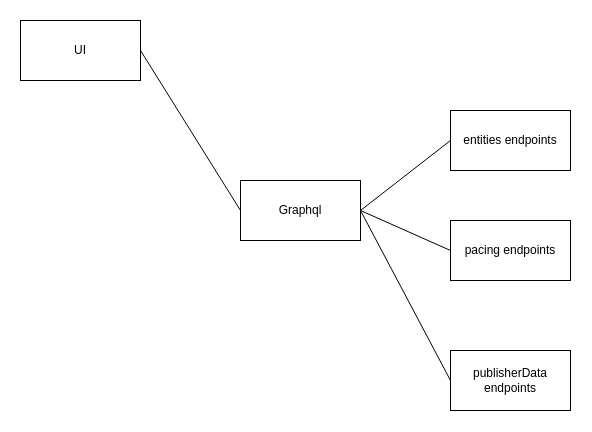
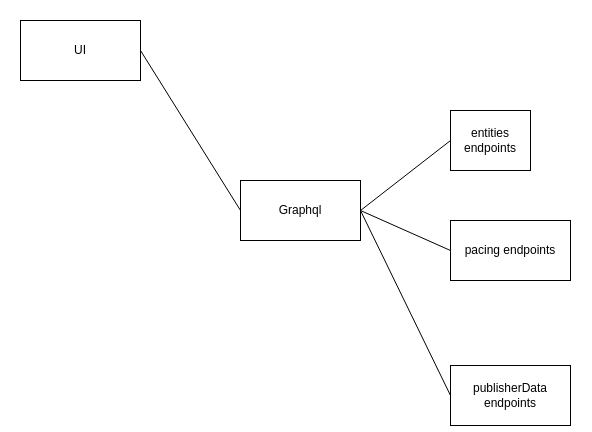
node "entities endpoints": size 120x60 -> 80x60
node "publisherData endpoints": moved (511, 381) -> (511, 396)
